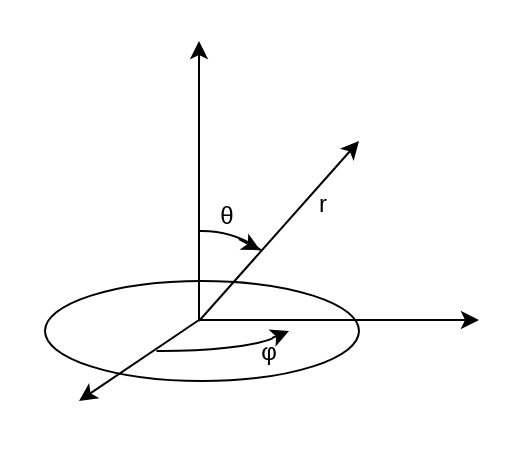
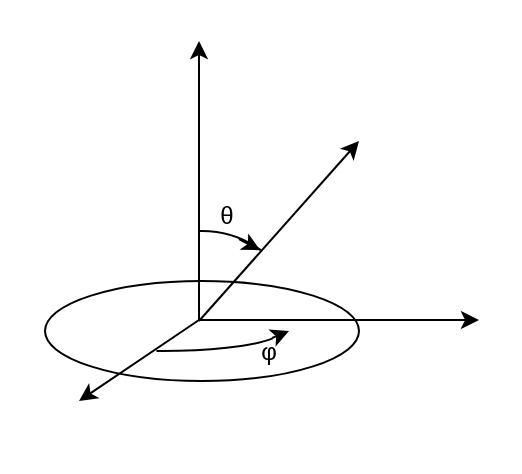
node "r": removed
